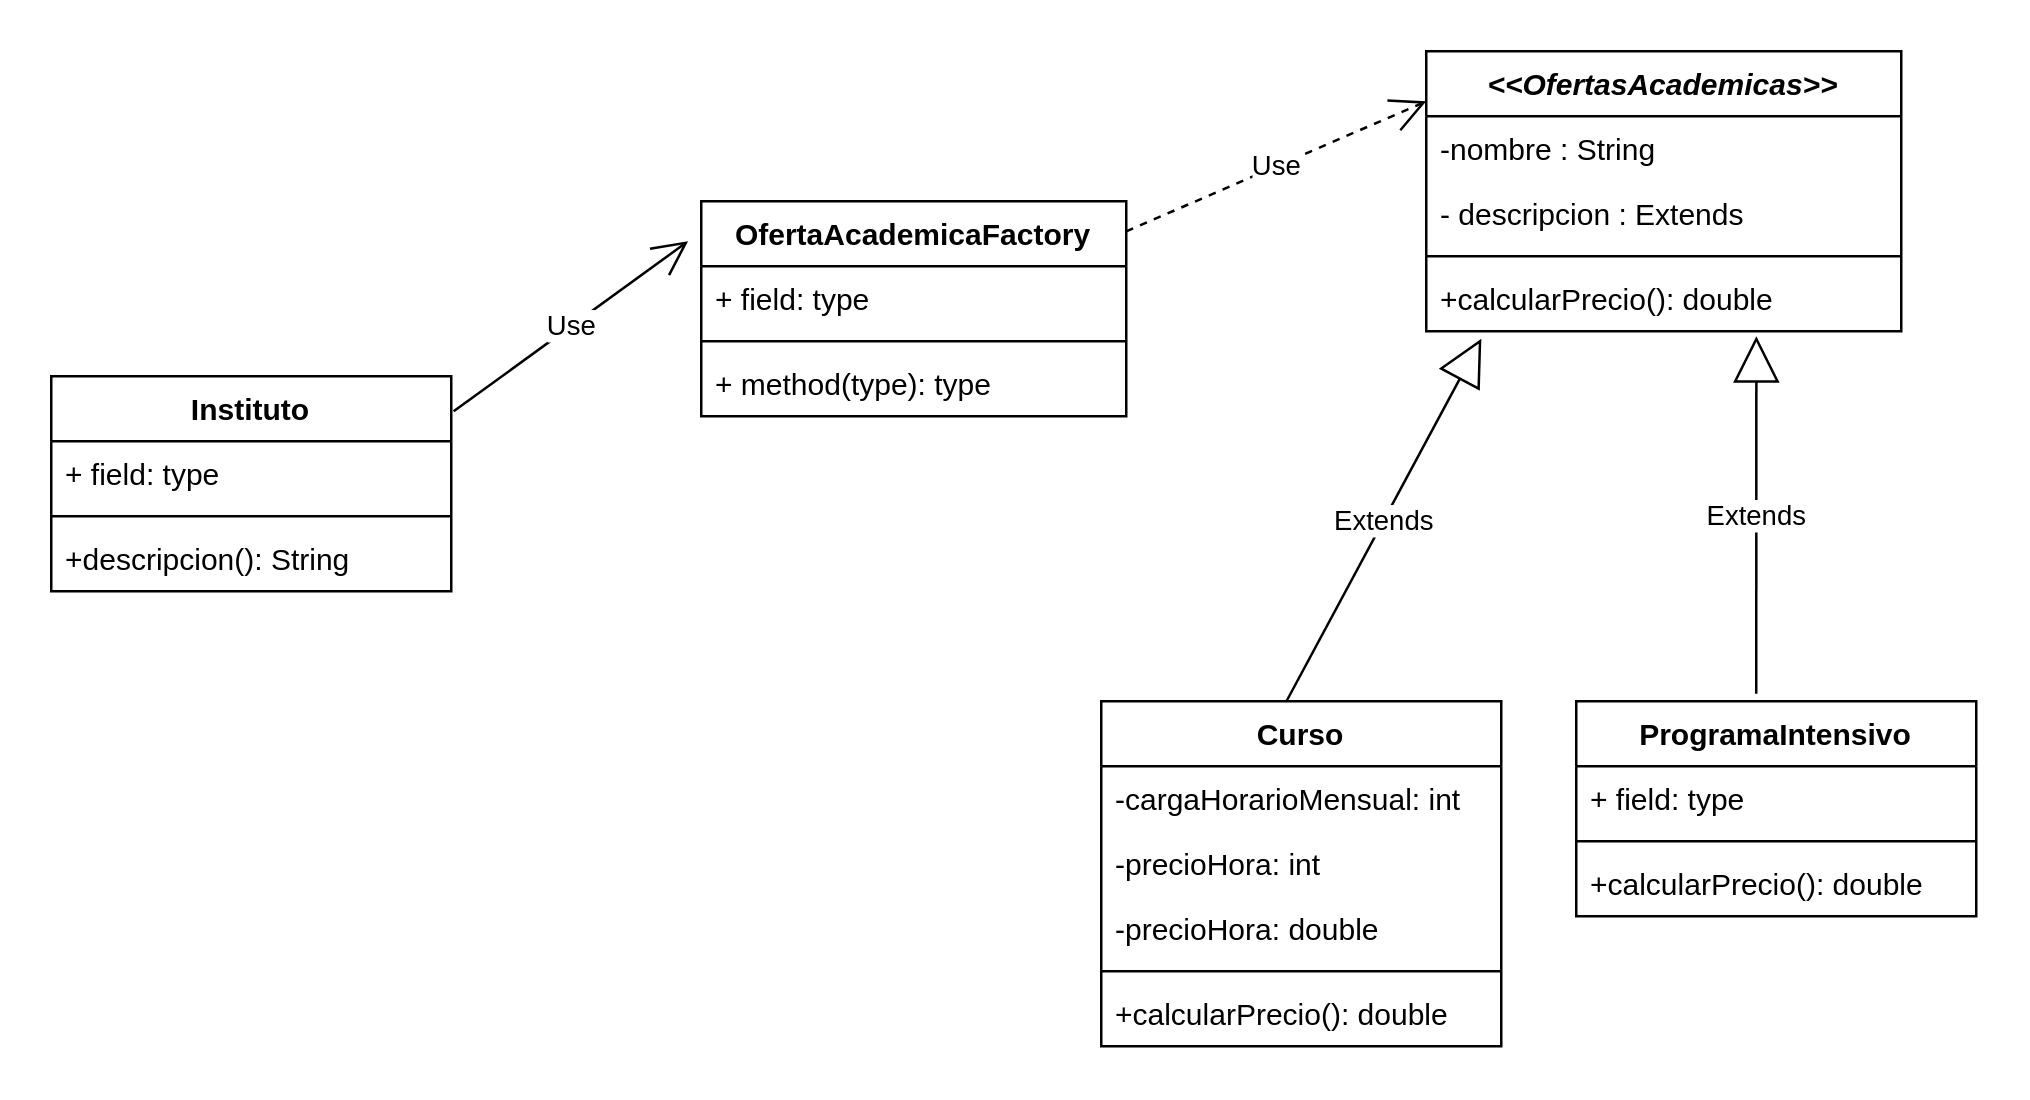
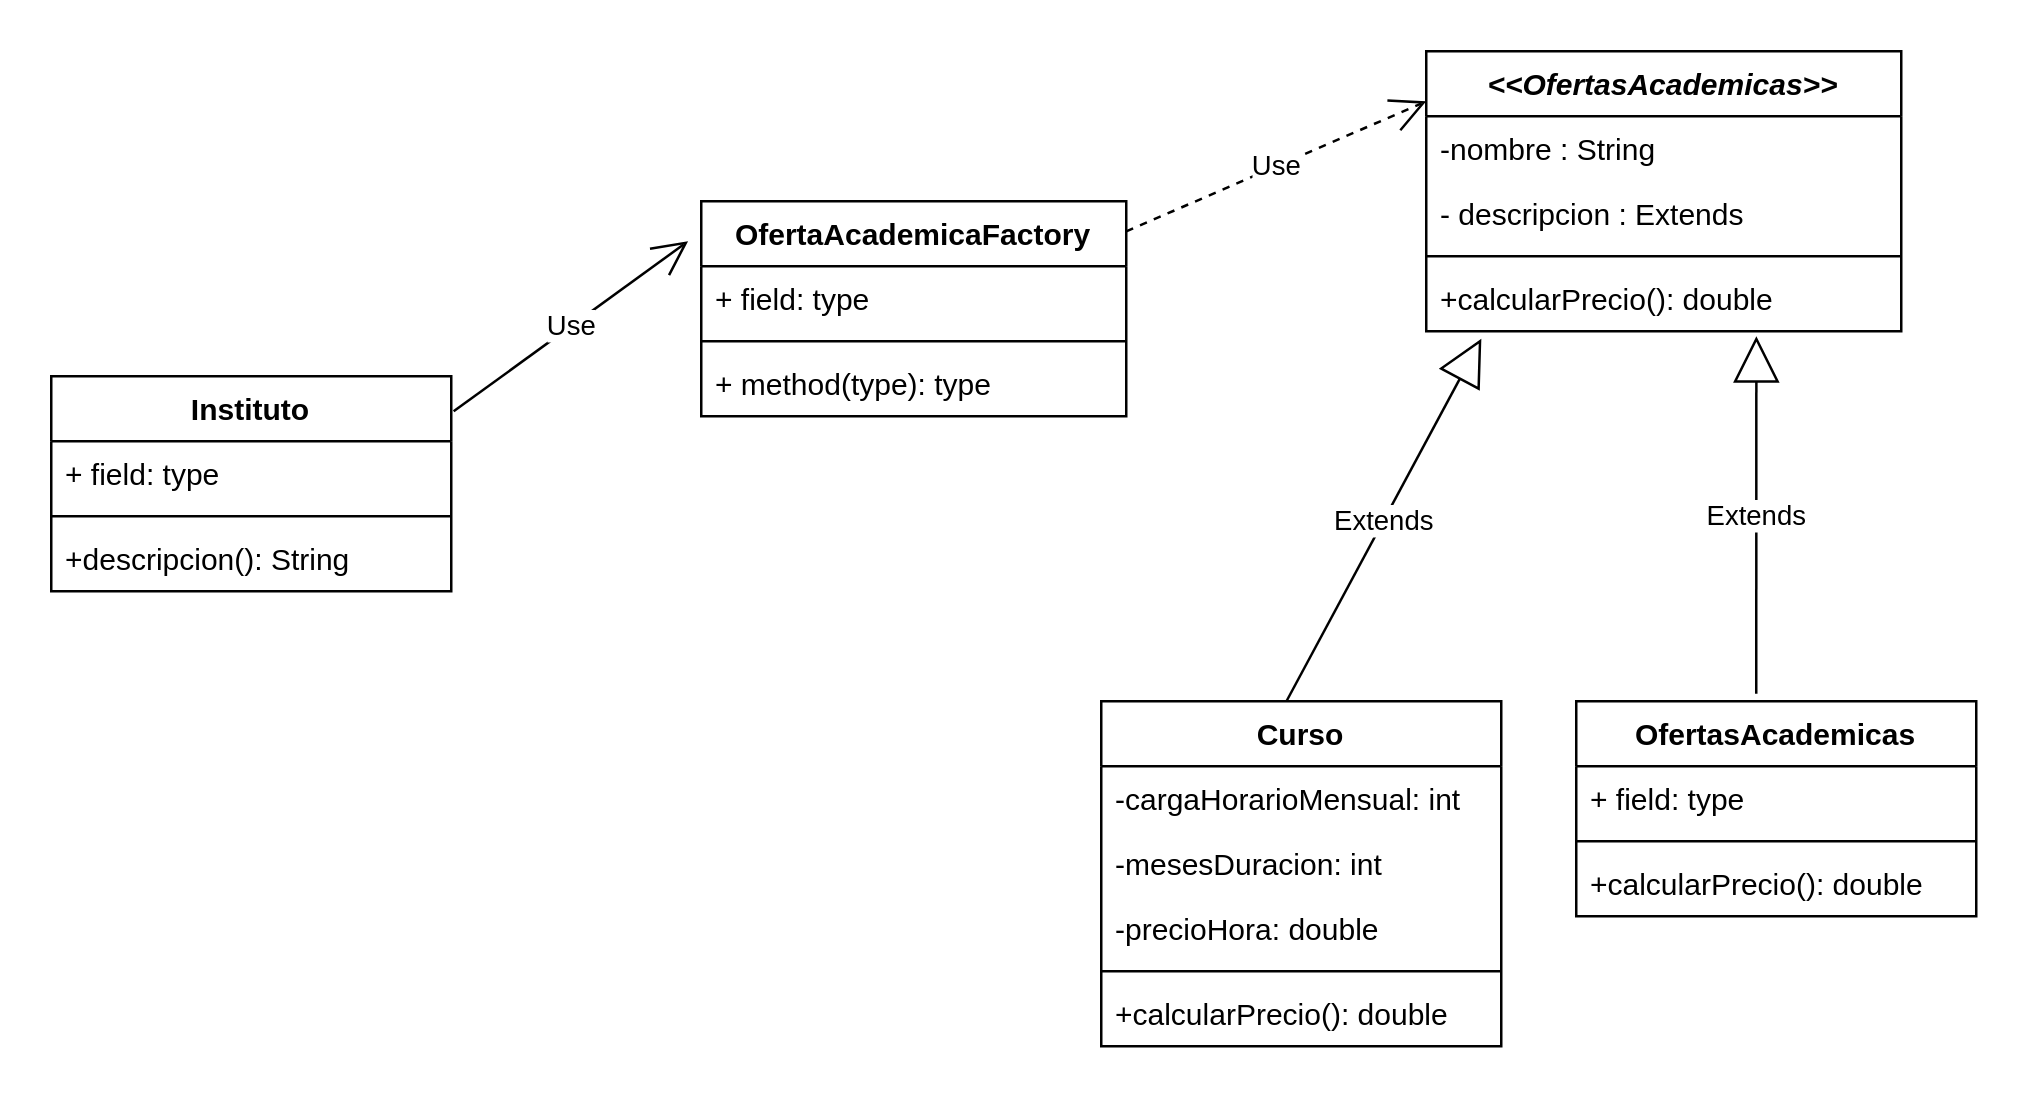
node "ProgramaIntensivo": label "ProgramaIntensivo" -> "OfertasAcademicas"
node "-precioHora: int": label "-precioHora: int" -> "-mesesDuracion: int"
